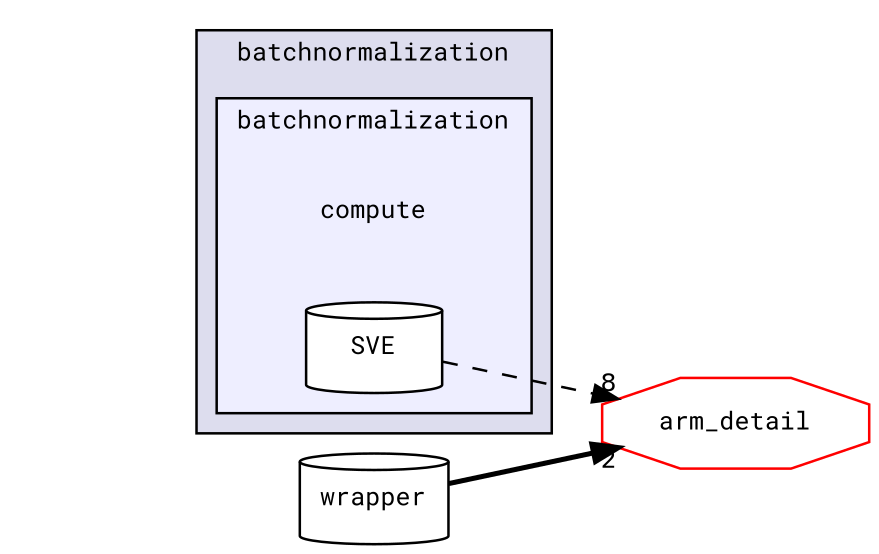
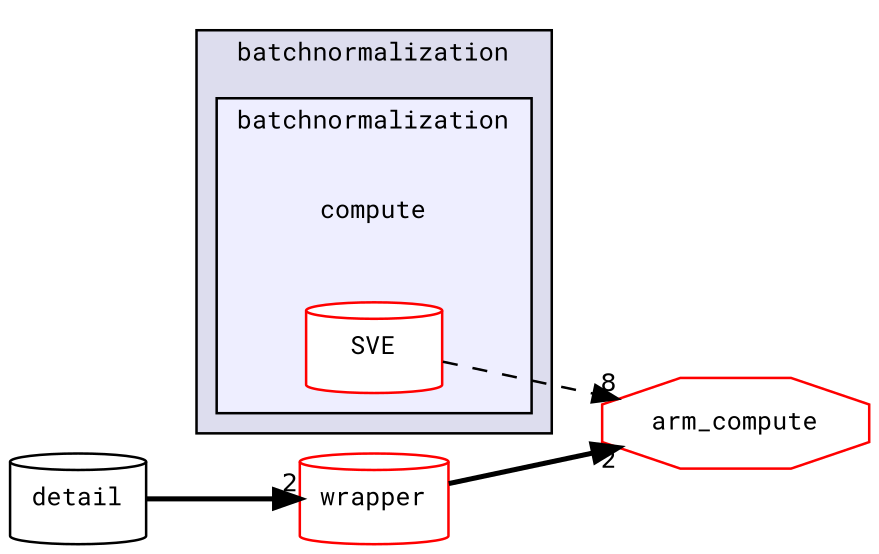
node "SVE": color black -> red
node "arm_detail": label "arm_detail" -> "arm_compute"
node "detail": added
node "wrapper": color black -> red
